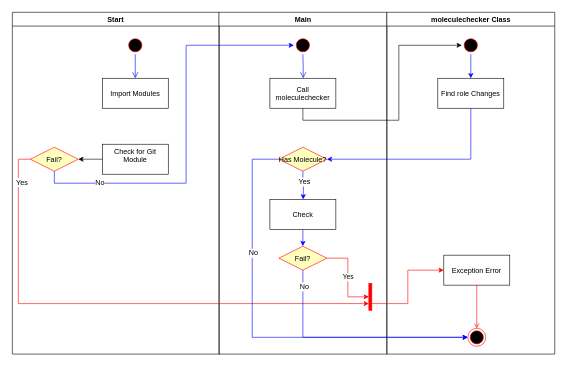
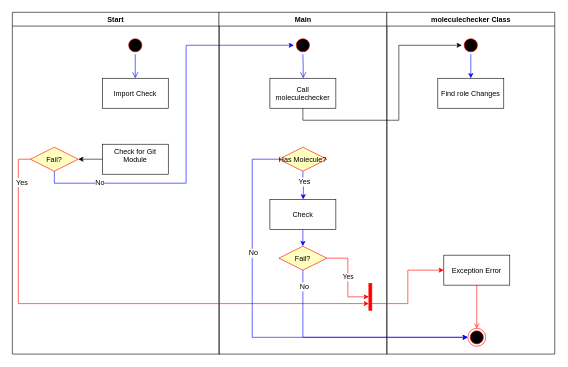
node "Import Modules": label "Import Modules" -> "Import Check"
edge "Find role Changes" -> "Has Molecule?": removed
